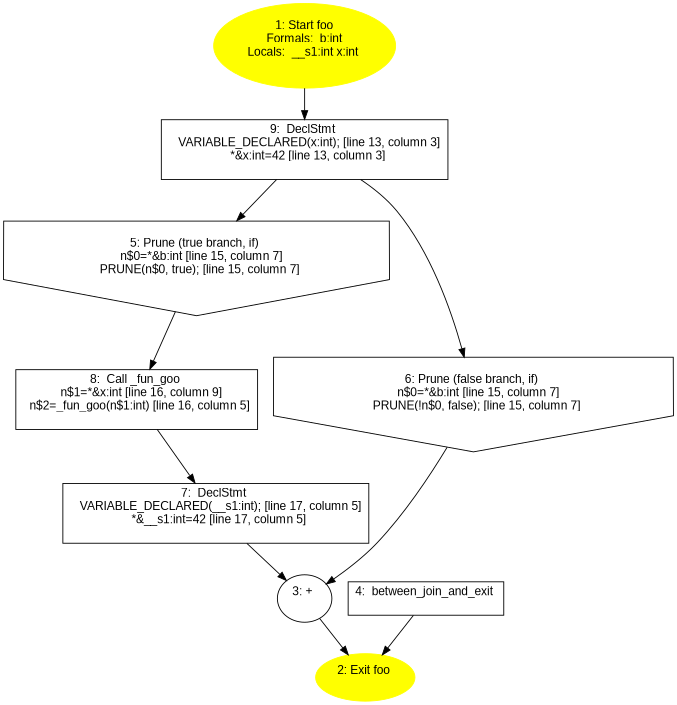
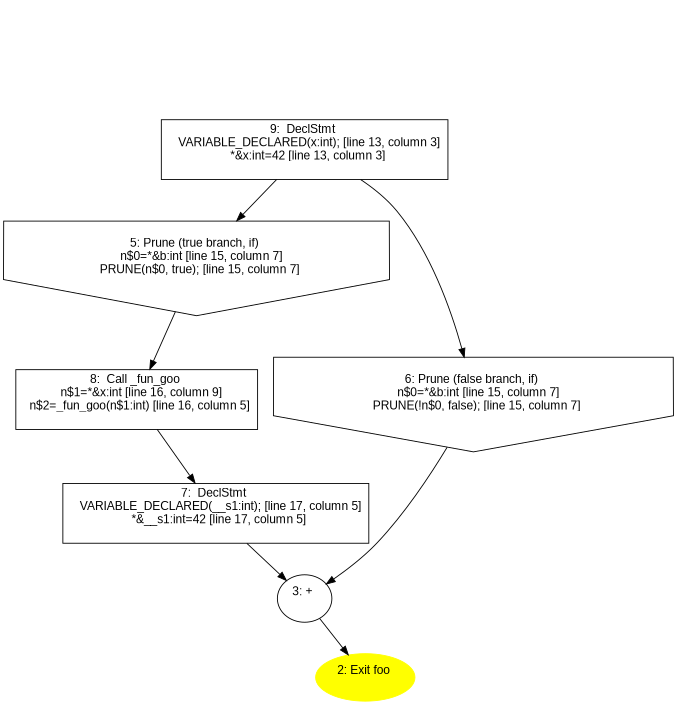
node "1: Start foo Formals:  b:int Locals:  __s1:int x:int": removed
node "4:  between_join_and_exit": removed
